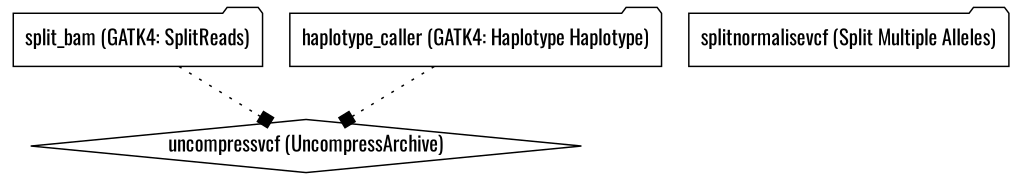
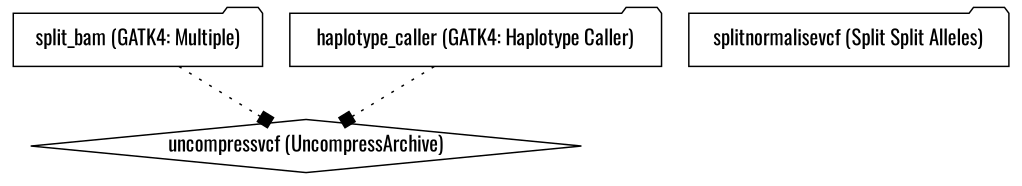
node "split_bam (GATK4: SplitReads)": label "split_bam (GATK4: SplitReads)" -> "split_bam (GATK4: Multiple)"
node "haplotype_caller (GATK4: Haplotype Haplotype)": label "haplotype_caller (GATK4: Haplotype Haplotype)" -> "haplotype_caller (GATK4: Haplotype Caller)"
node "splitnormalisevcf (Split Multiple Alleles)": label "splitnormalisevcf (Split Multiple Alleles)" -> "splitnormalisevcf (Split Split Alleles)"
